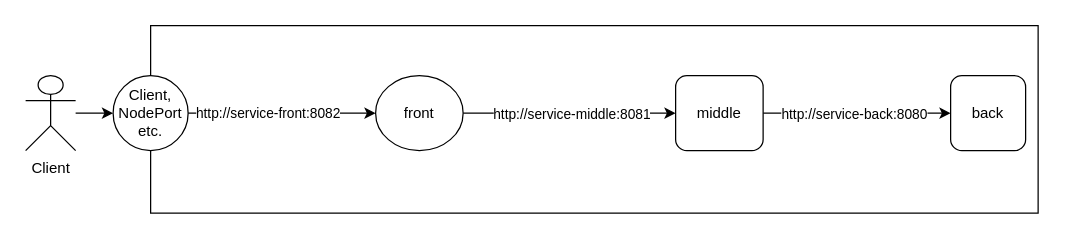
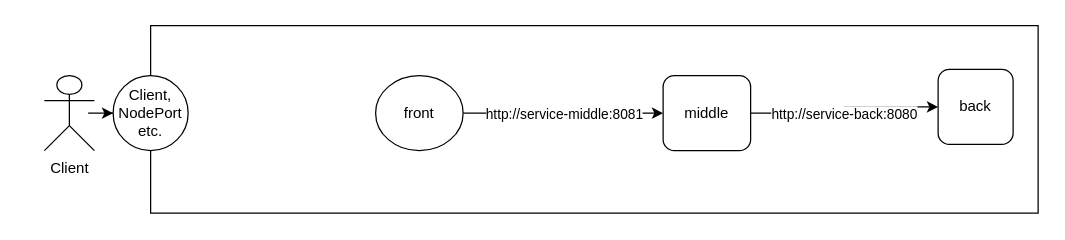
node "Client": moved (51, 113) -> (69, 113)
edge "Client, NodePort etc." -> "front": removed, label "http://service-front:8082"
node "middle": moved (719, 113) -> (707, 113)
node "back": moved (988, 113) -> (976, 107)
